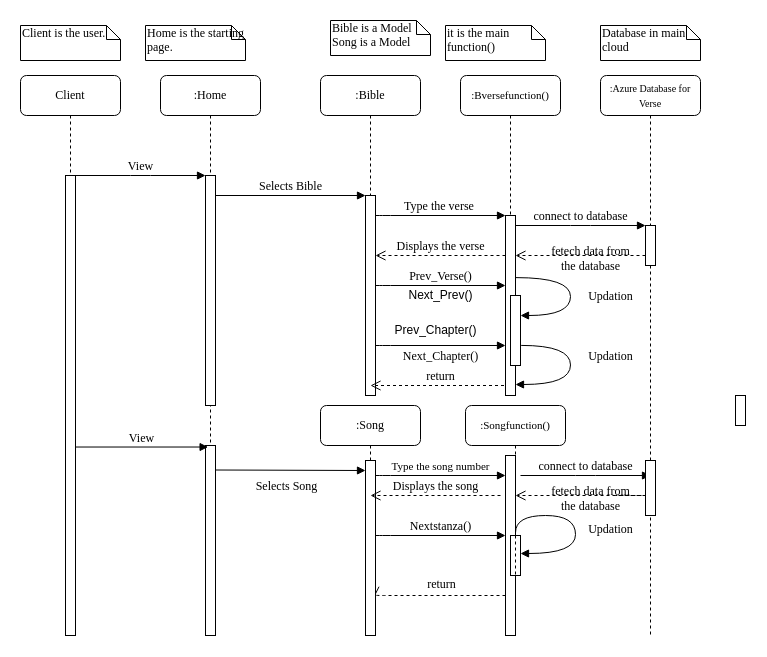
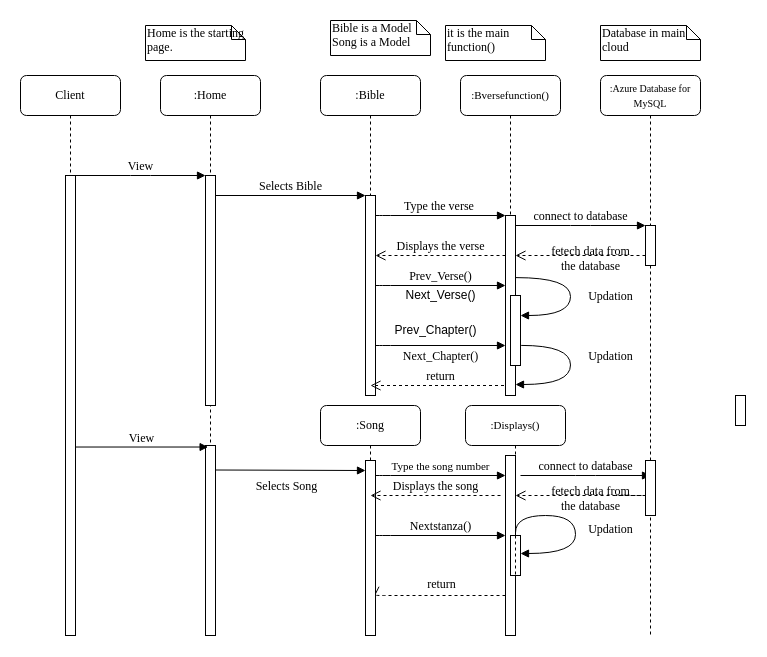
node "Client is the user.": removed
node ":Azure Database for Verse": label ":Azure Database for Verse" -> ":Azure Database for MySQL"
node "Next_Prev()": label "Next_Prev()" -> "Next_Verse()"
node ":Songfunction()": label ":Songfunction()" -> ":Displays()"
